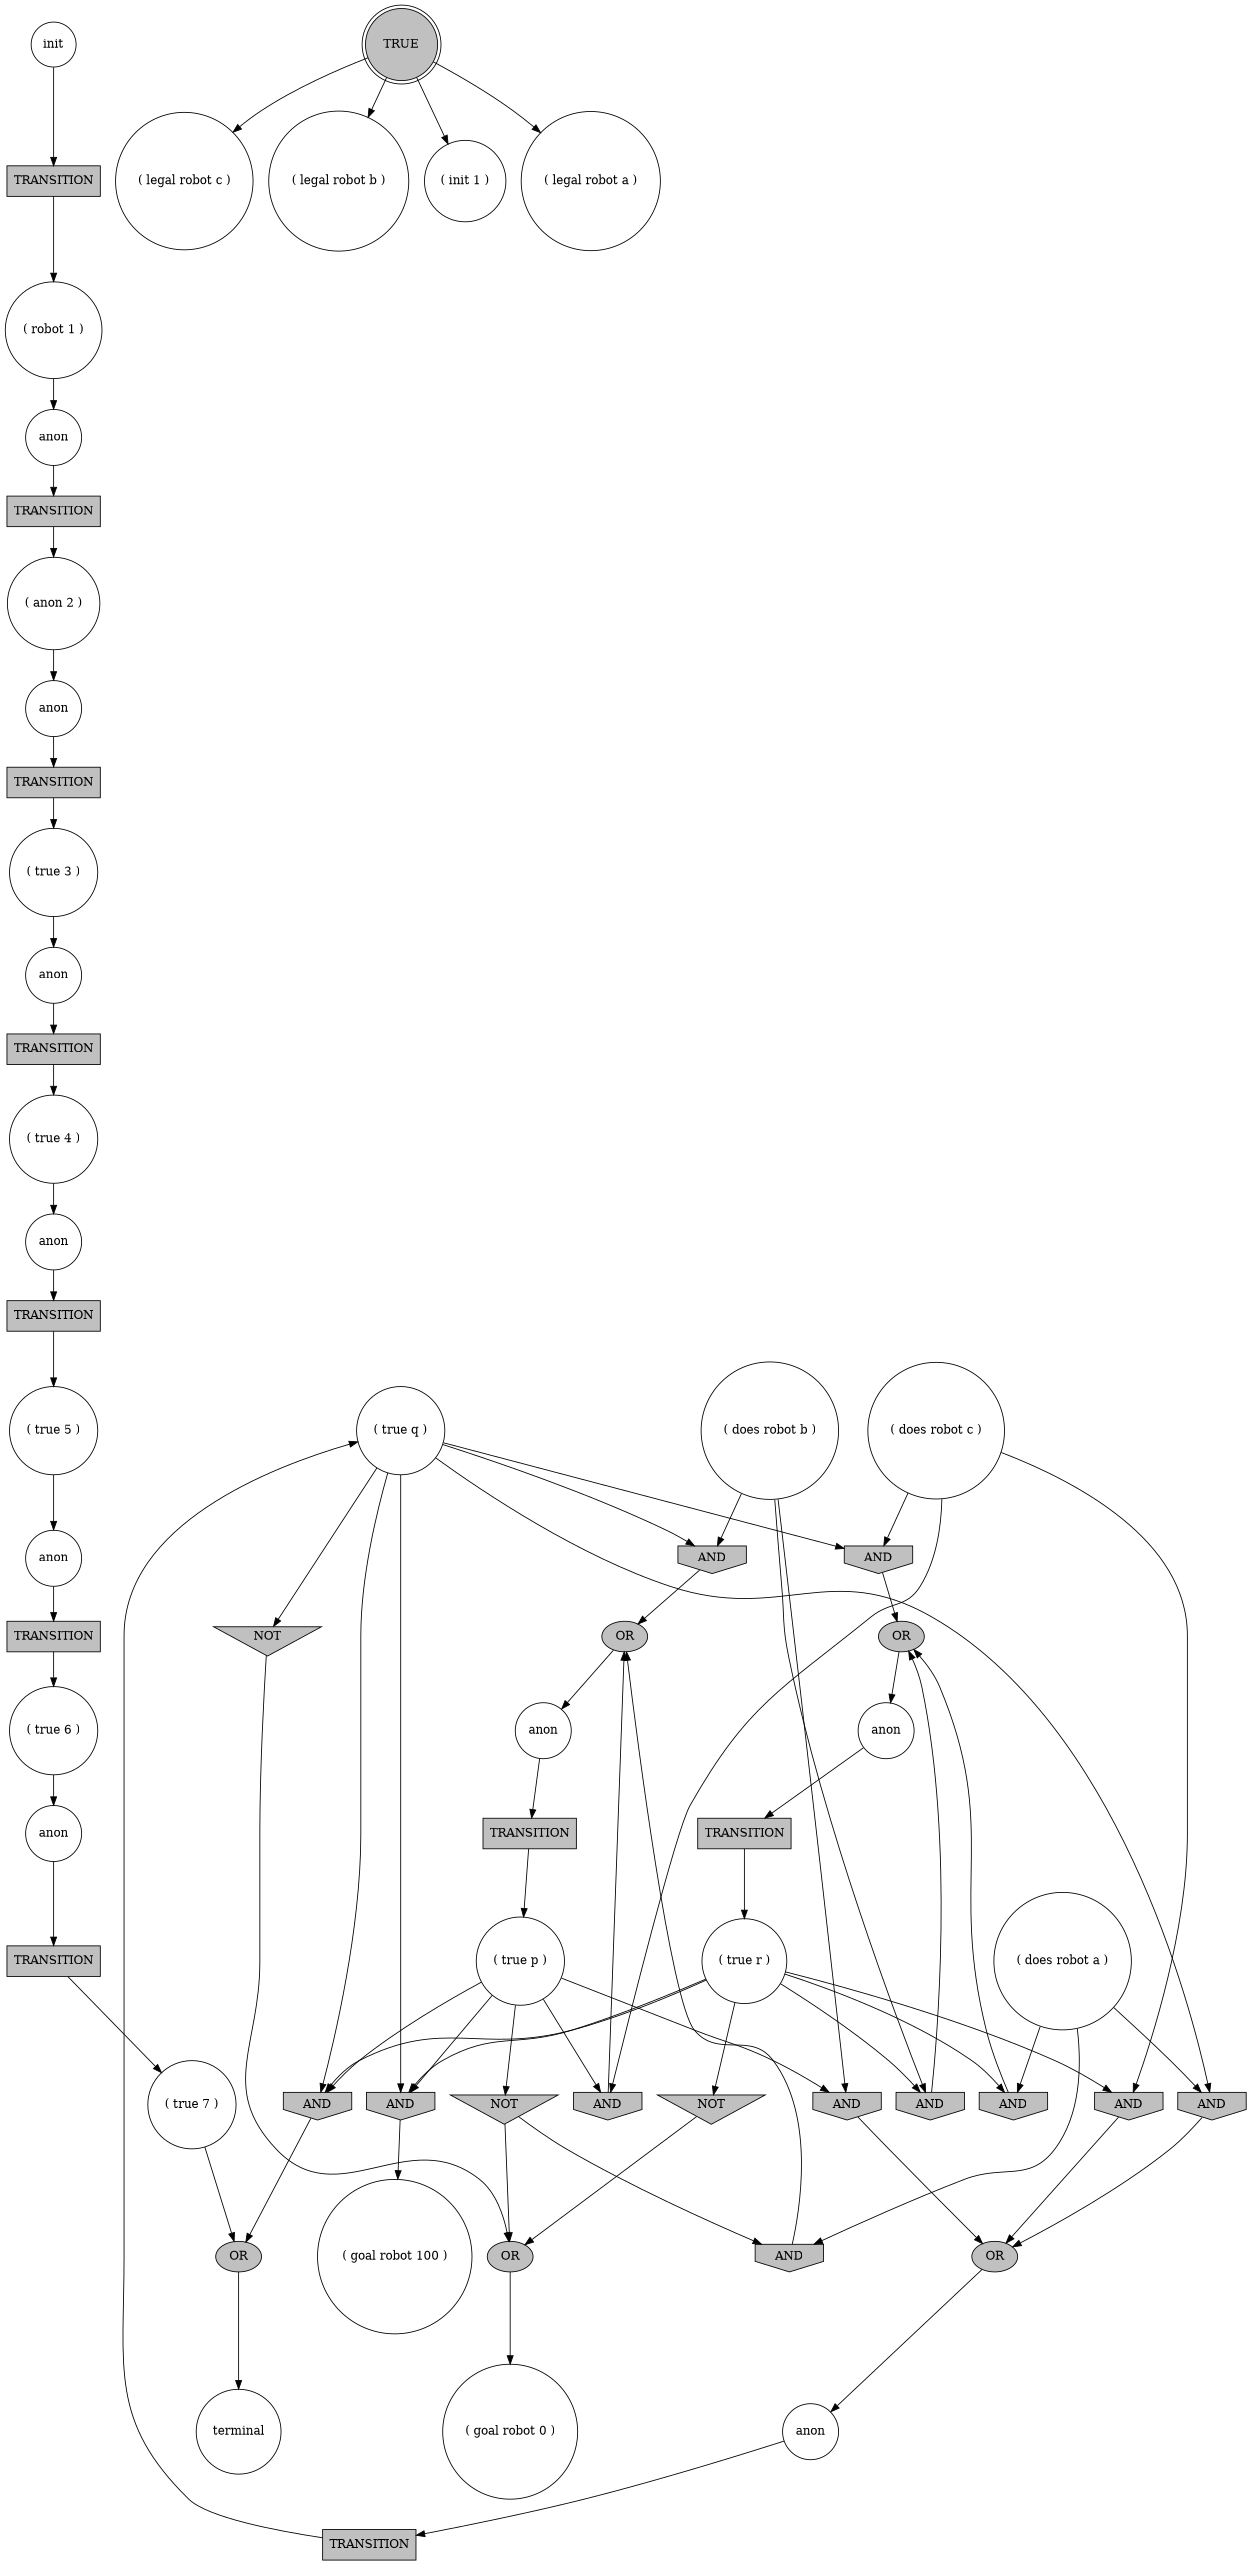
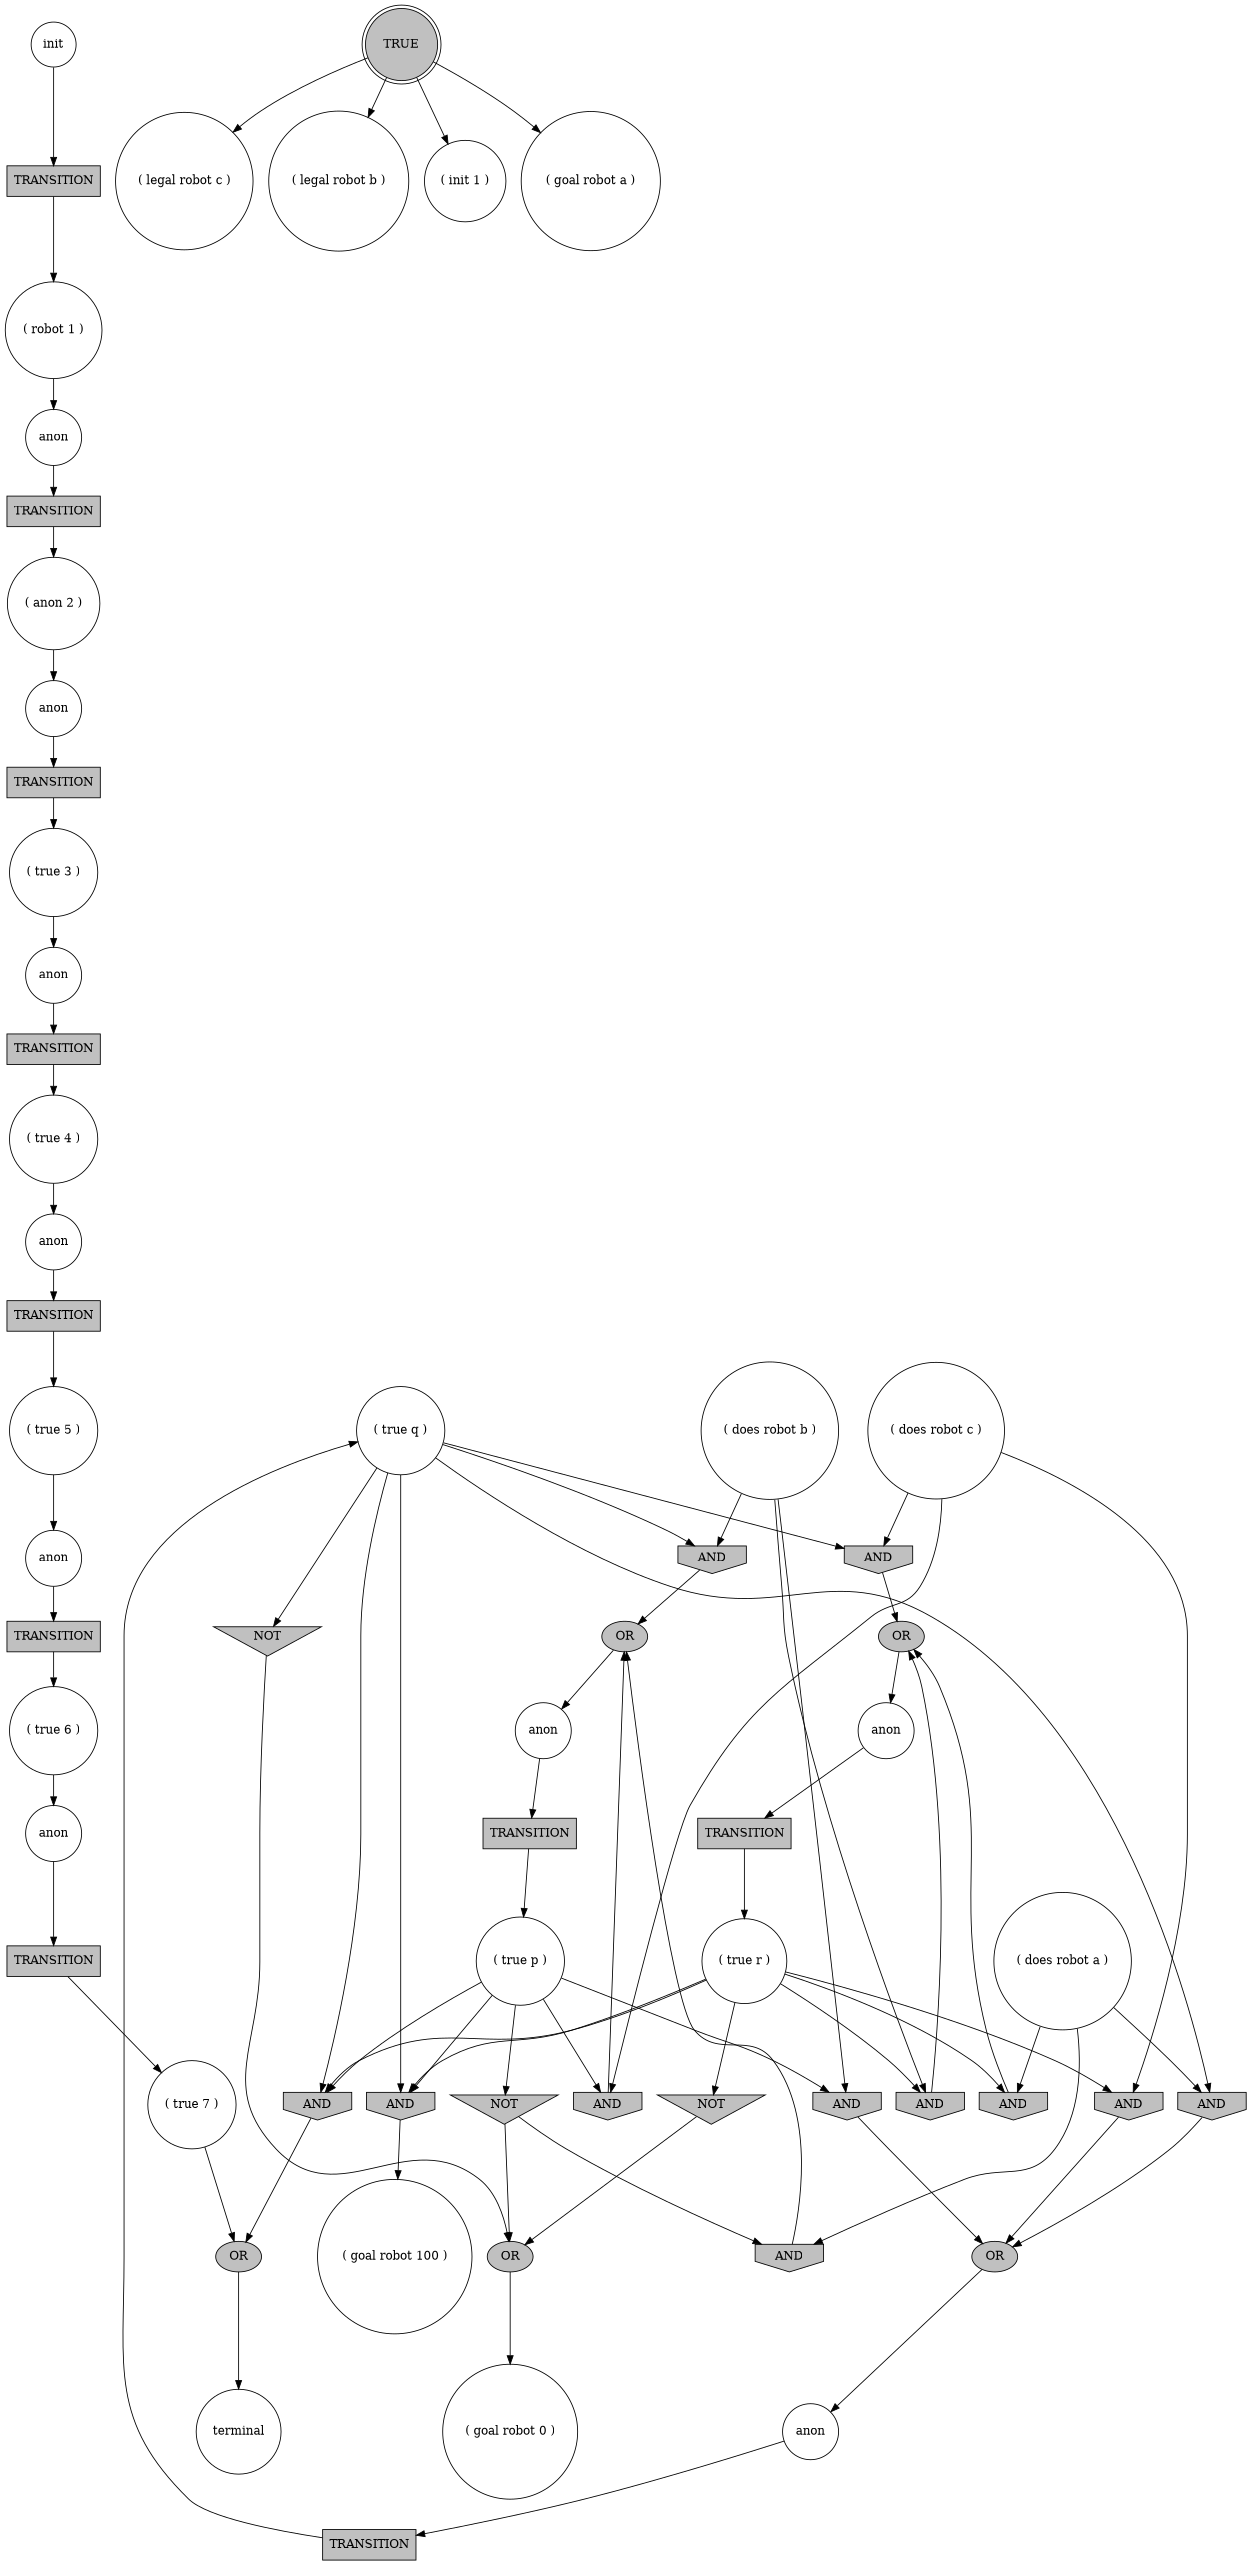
node "( legal robot a )": label "( legal robot a )" -> "( goal robot a )"
